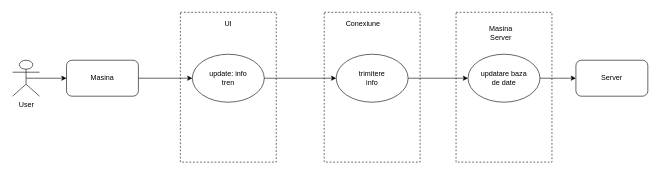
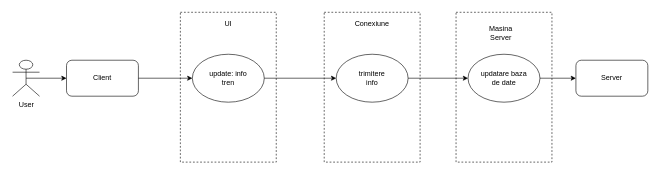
node "Conexiune": moved (363, 24) -> (372, 24)
node "Masina": label "Masina" -> "Client"
